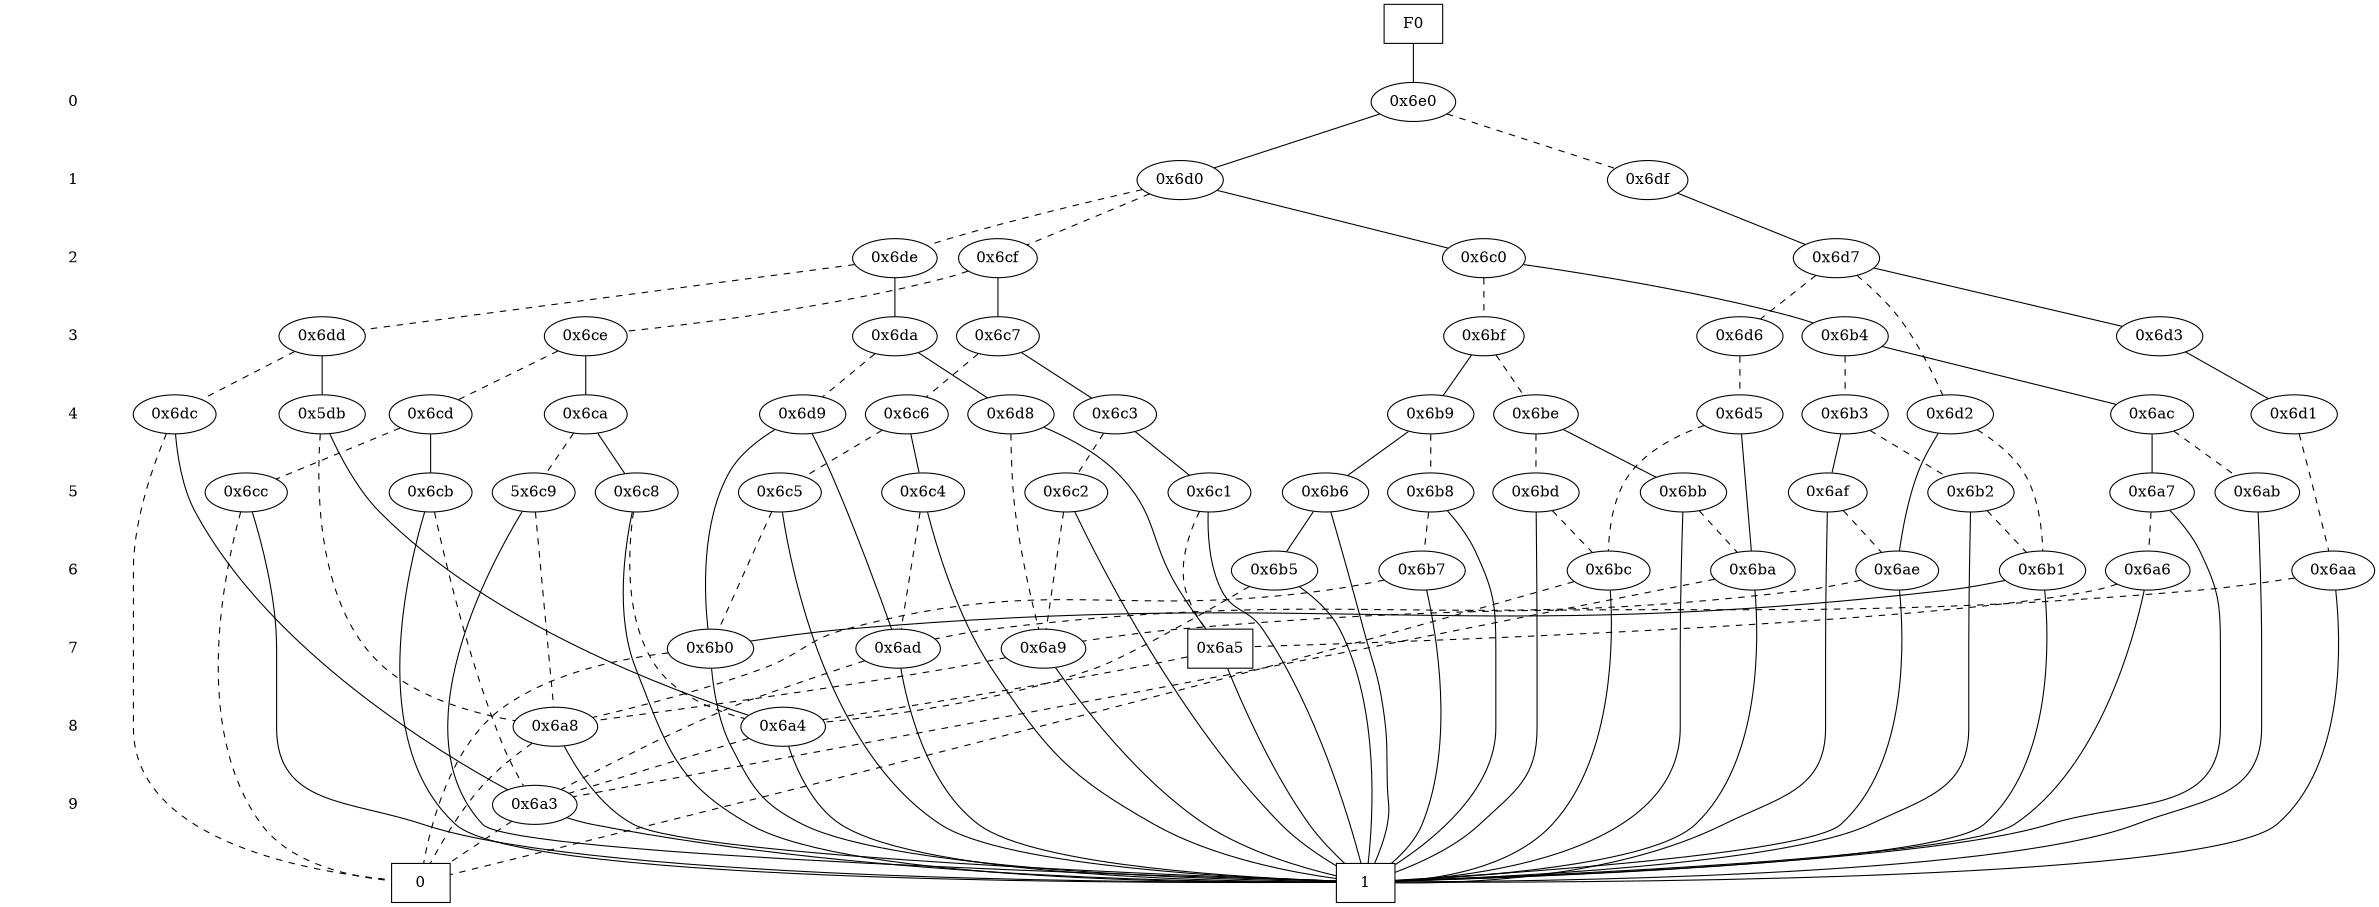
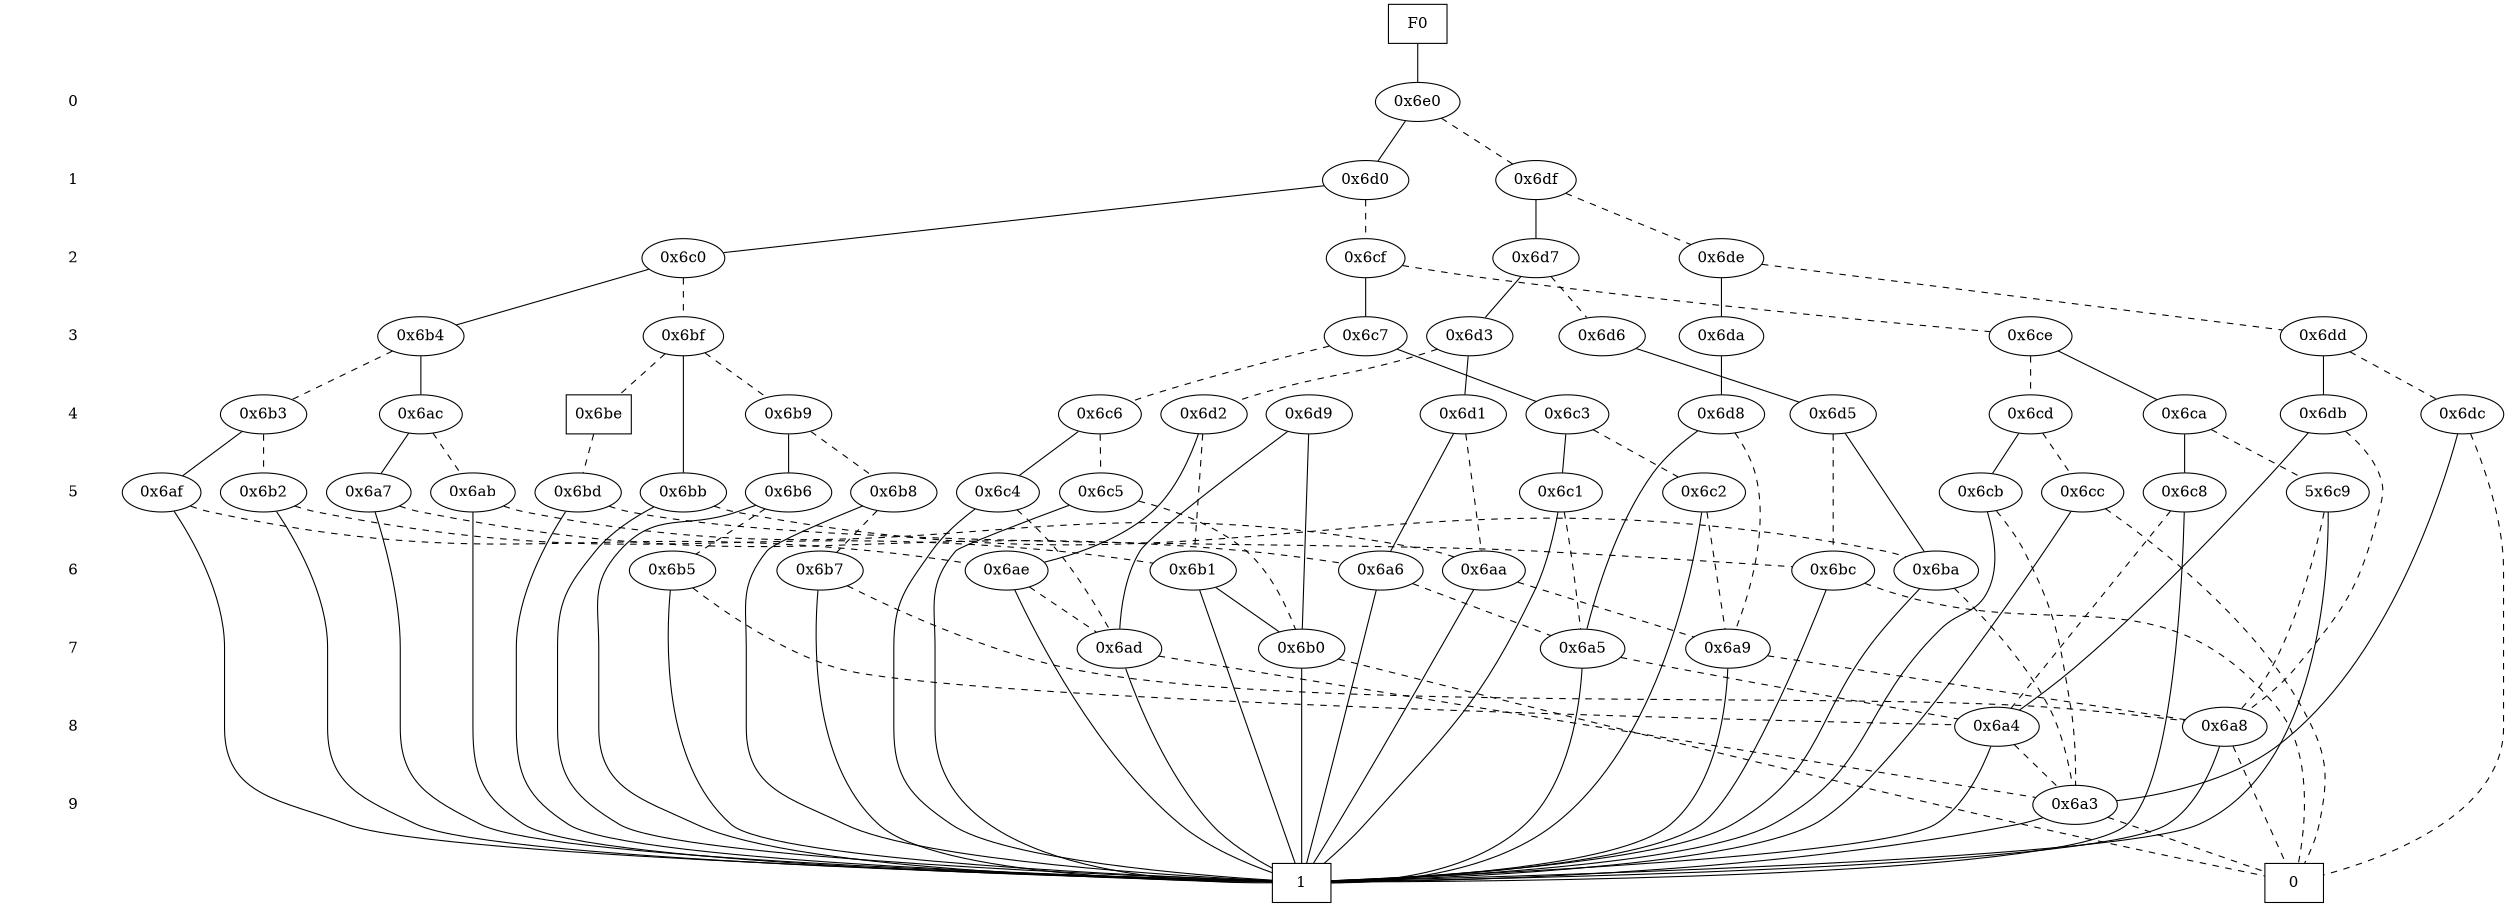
edge "0x6d0" -- "0x6de": now "0x6df" -- "0x6de"
edge "0x6d7" -- "0x6d2": now "0x6d3" -- "0x6d2"
edge "0x6da" -- "0x6d9": removed
edge "0x6bf" -- "0x6b9": style solid -> dashed
edge "0x6d6" -- "0x6d5": style dashed -> solid
node "0x5db": label "0x5db" -> "0x6db"
node "0x6be": shape ellipse -> box
edge "0x6be" -- "0x6bb": now "0x6bf" -- "0x6bb"
edge "0x6d1" -- "0x6a6": added
edge "0x6ab" -- "0x6aa": added
edge "0x6b6" -- "0x6b5": style solid -> dashed
node "0x6a5": shape box -> ellipse
